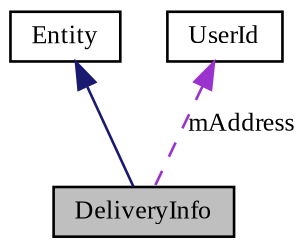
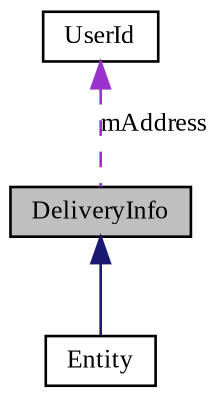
edge "DeliveryInfo" -> "Entity": reversed
